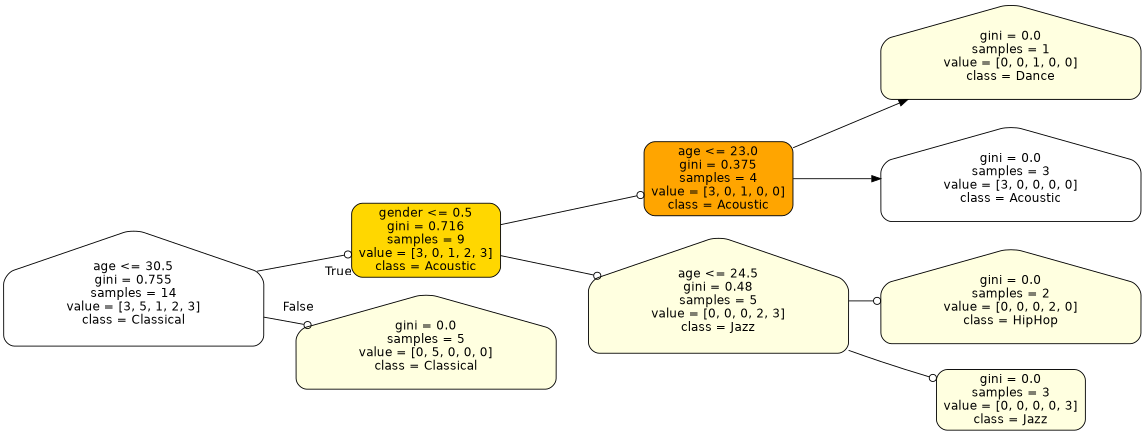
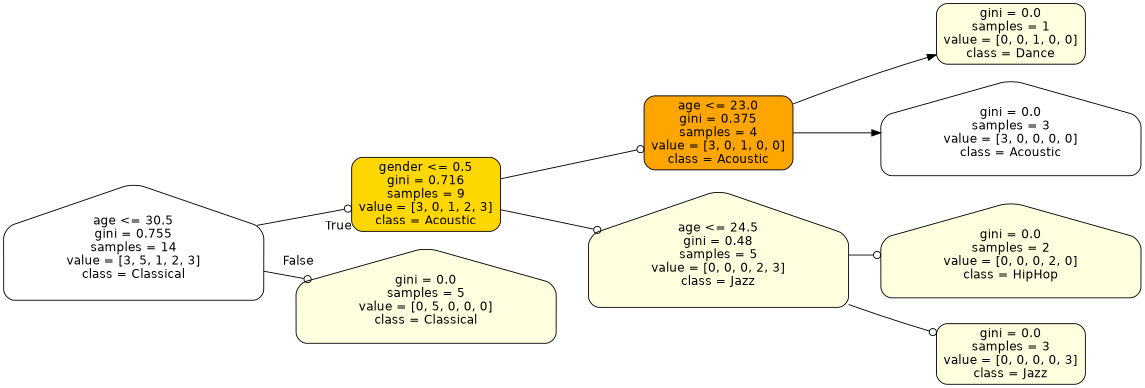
node "gini = 0.0 samples = 1 value = [0, 0, 1, 0, 0] class = Dance": shape house -> box
